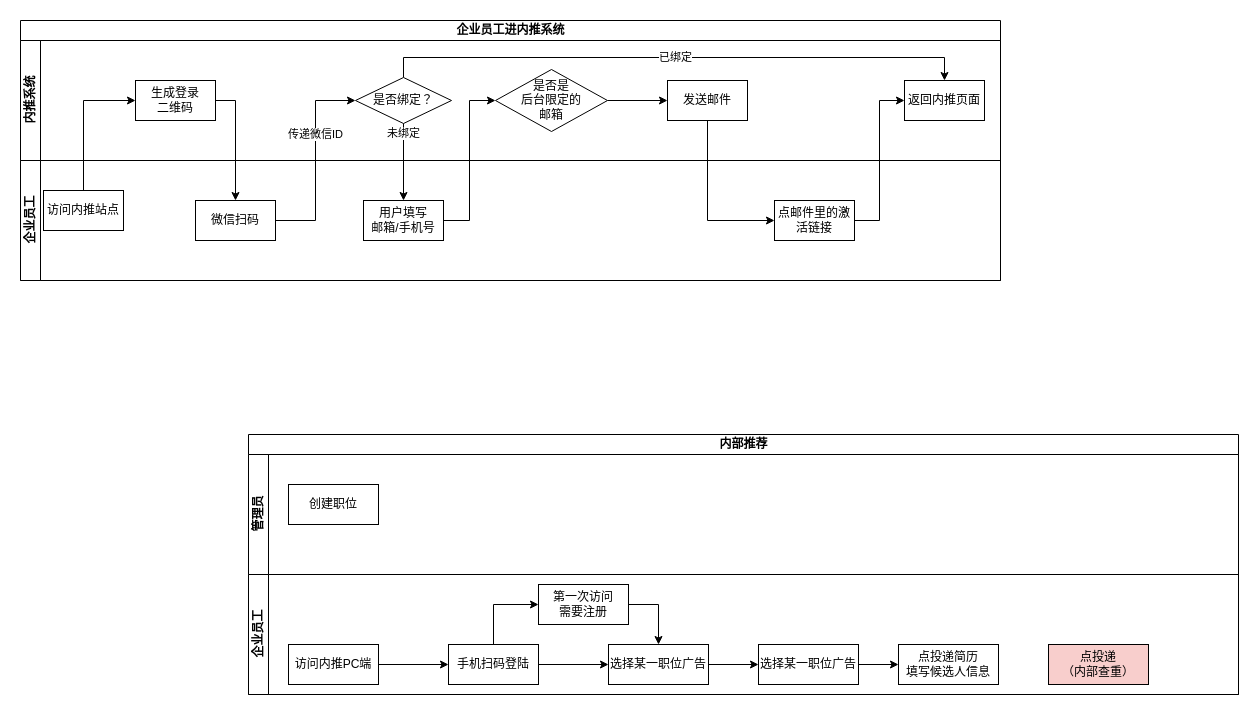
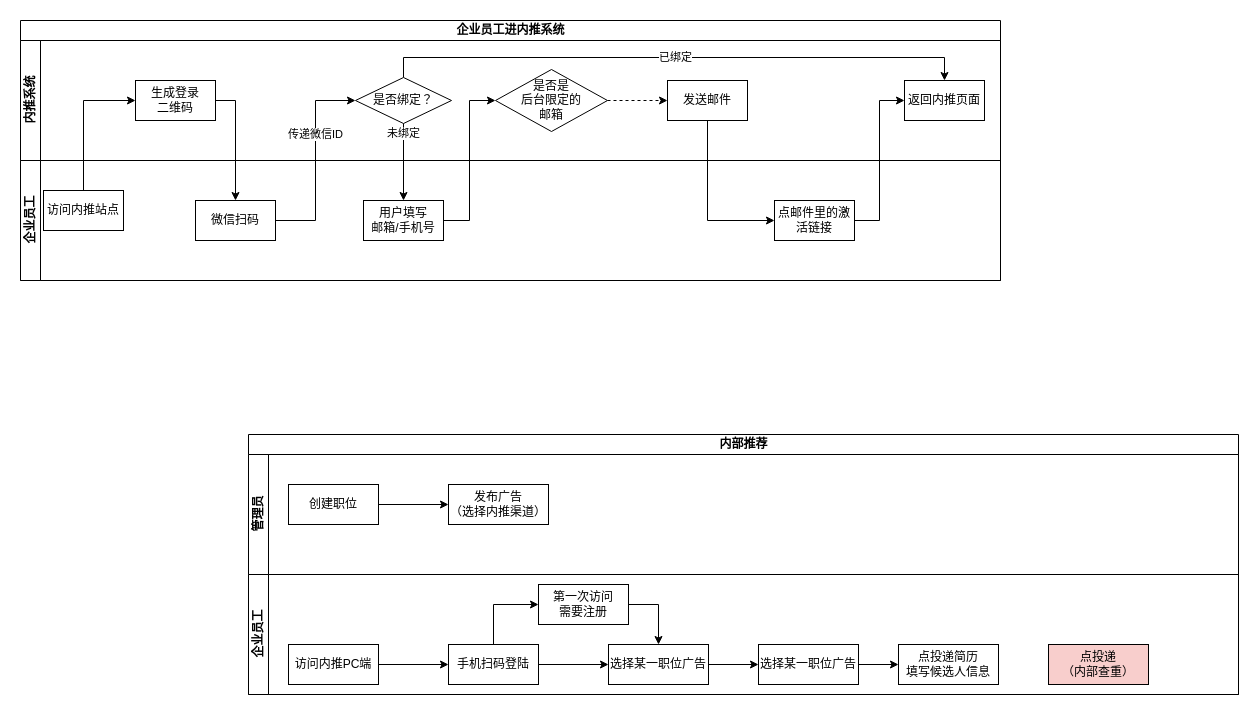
edge "是否是 后台限定的 邮箱" -> "发送邮件": style solid -> dashed
edge "创建职位" -> "发布广告 （选择内推渠道）": added
node "发布广告 （选择内推渠道）": added
